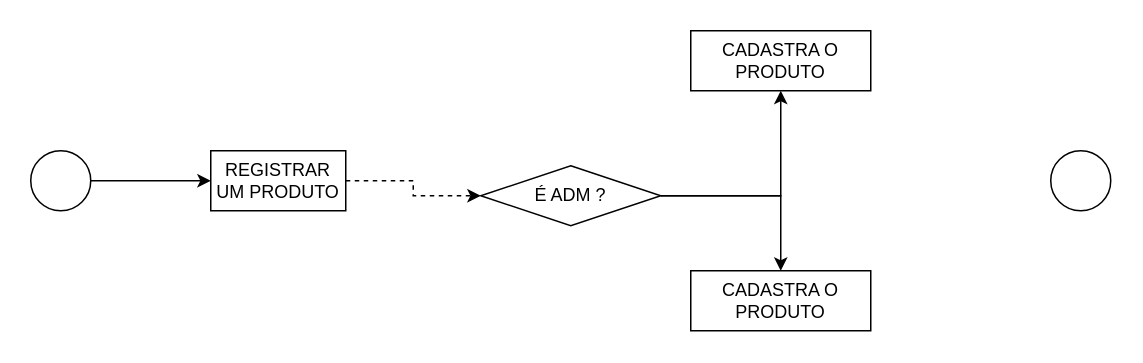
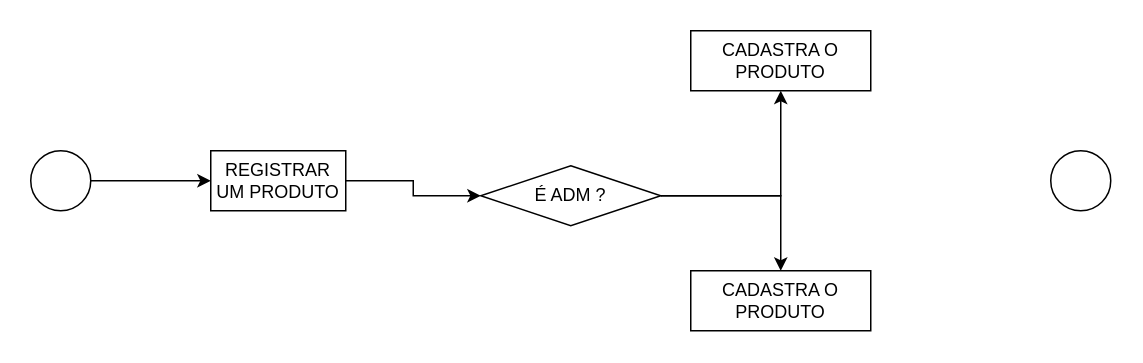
edge "REGISTRAR UM PRODUTO" -> "É ADM ?": style dashed -> solid
